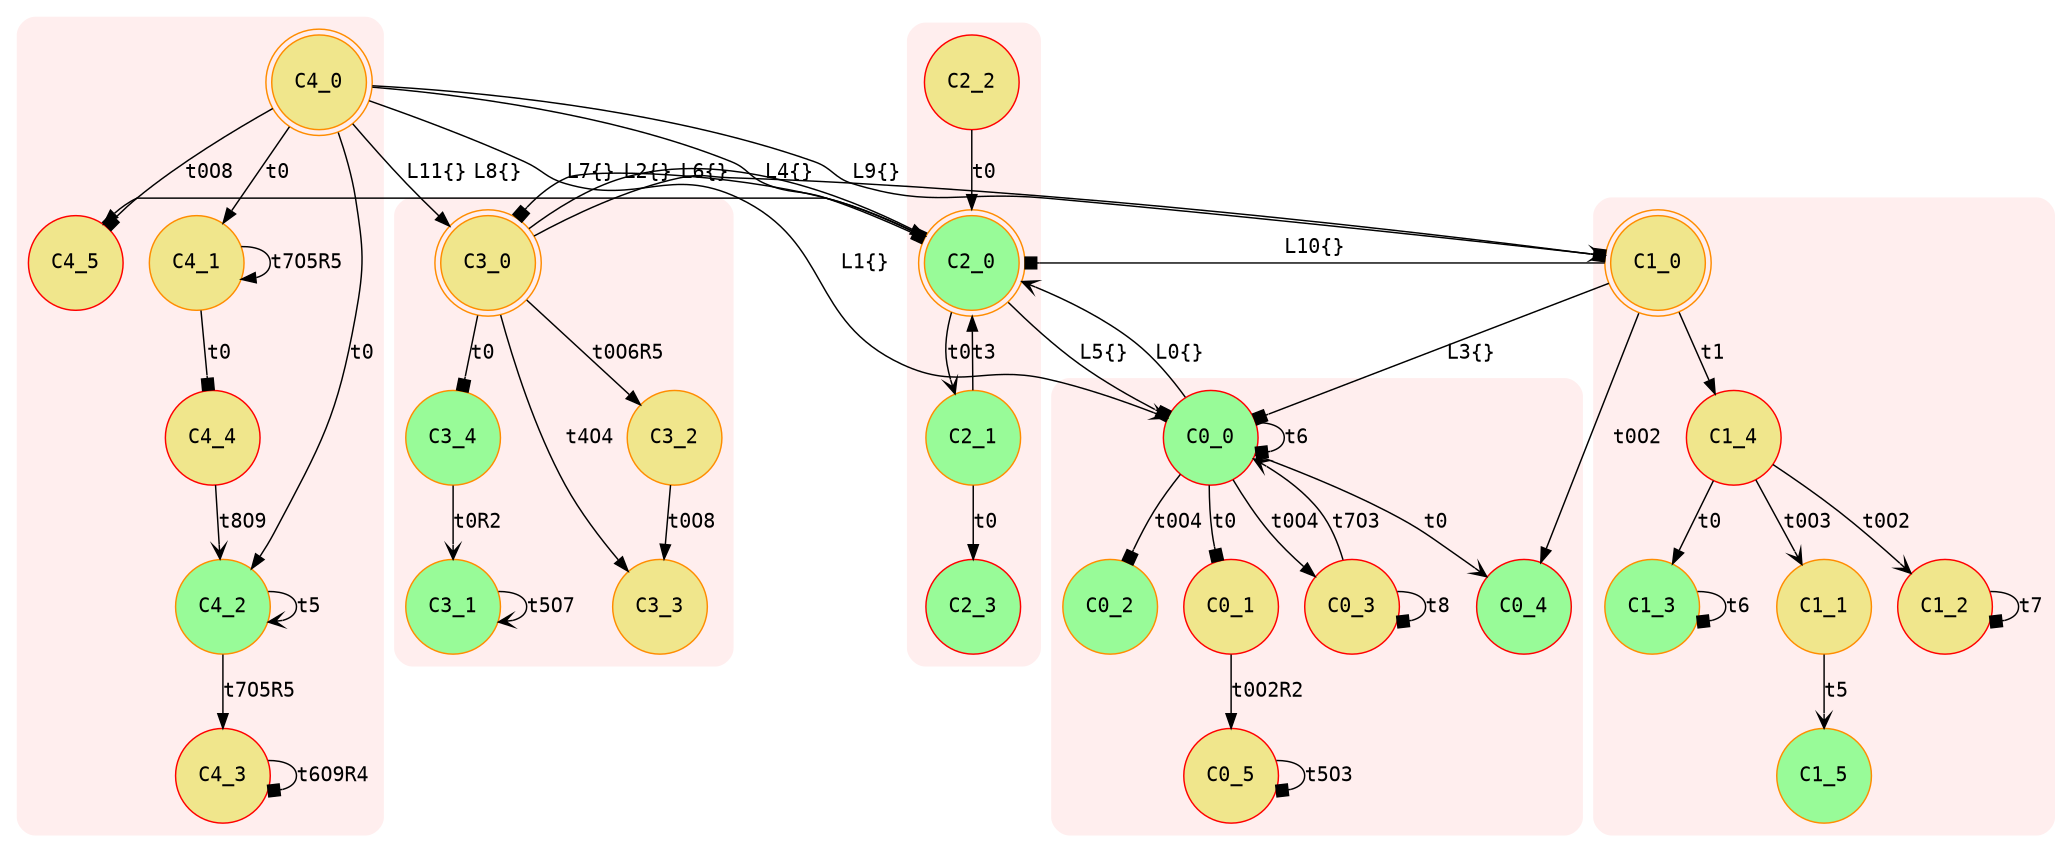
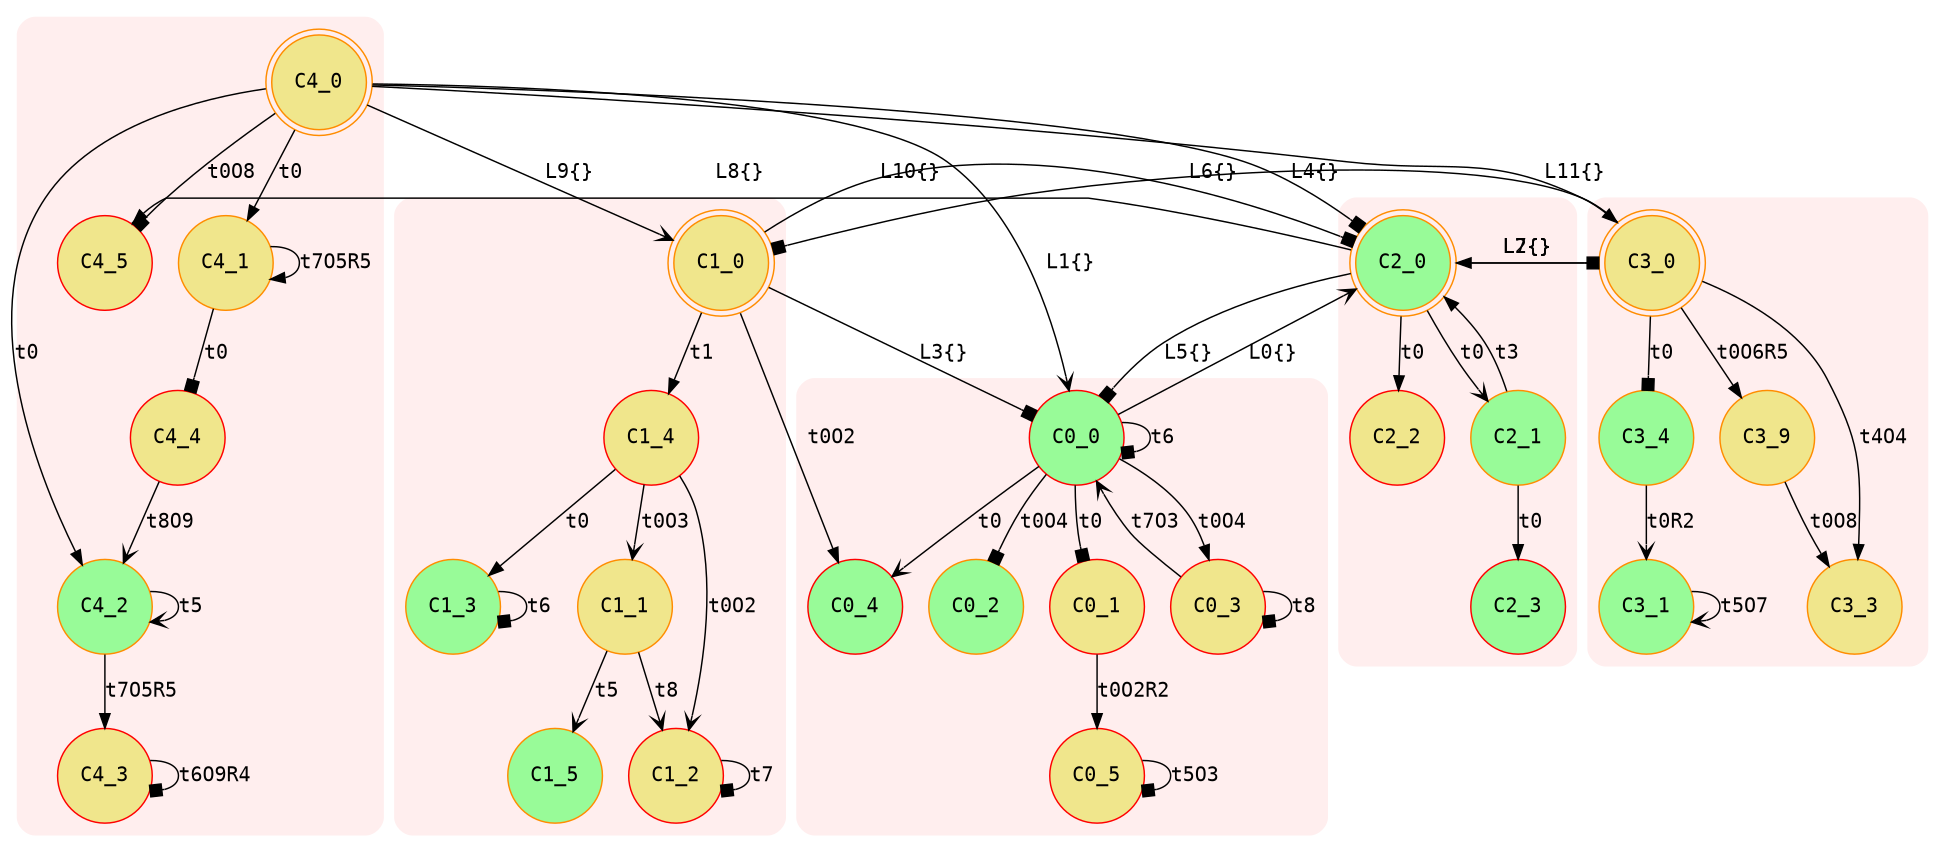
edge "C2_2" -> "C2_0": reversed
node "C3_2": label "C3_2" -> "C3_9"
edge "C1_1" -> "C1_2": added, label "t8"
